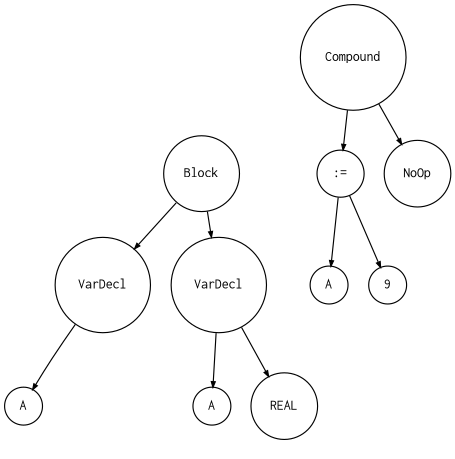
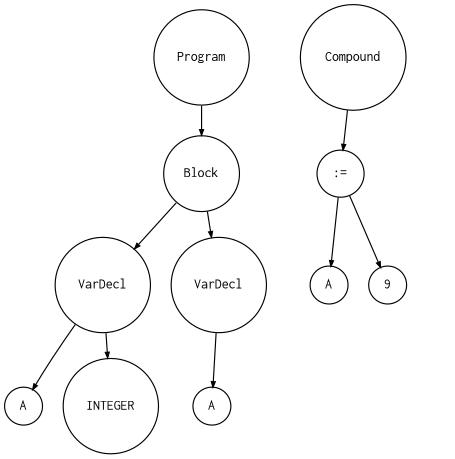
node "Program": added
node "NoOp": removed
node "INTEGER": added
node "REAL": removed
